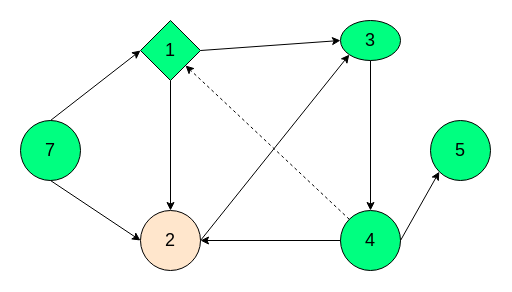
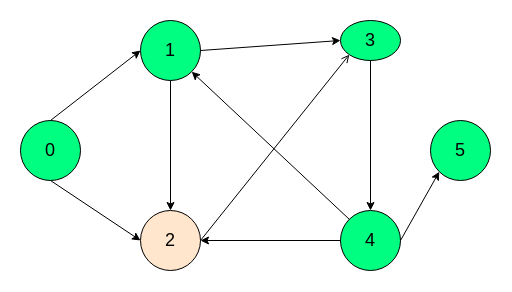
node "1": shape diamond -> ellipse
edge "2" -> "3": arrowhead classic -> open
edge "4" -> "1": style dashed -> solid
node "7": label "7" -> "0"
